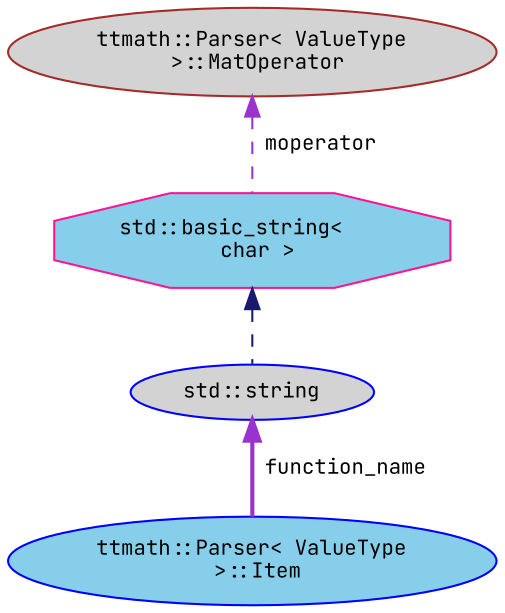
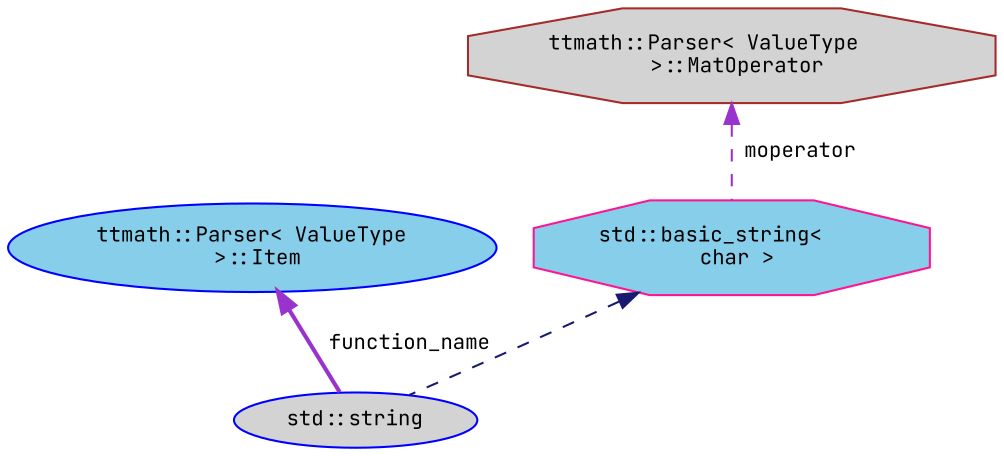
node "ttmath::Parser< ValueType >::MatOperator": shape ellipse -> octagon
edge "ttmath::Parser< ValueType >::Item" -> "std::string": reversed
